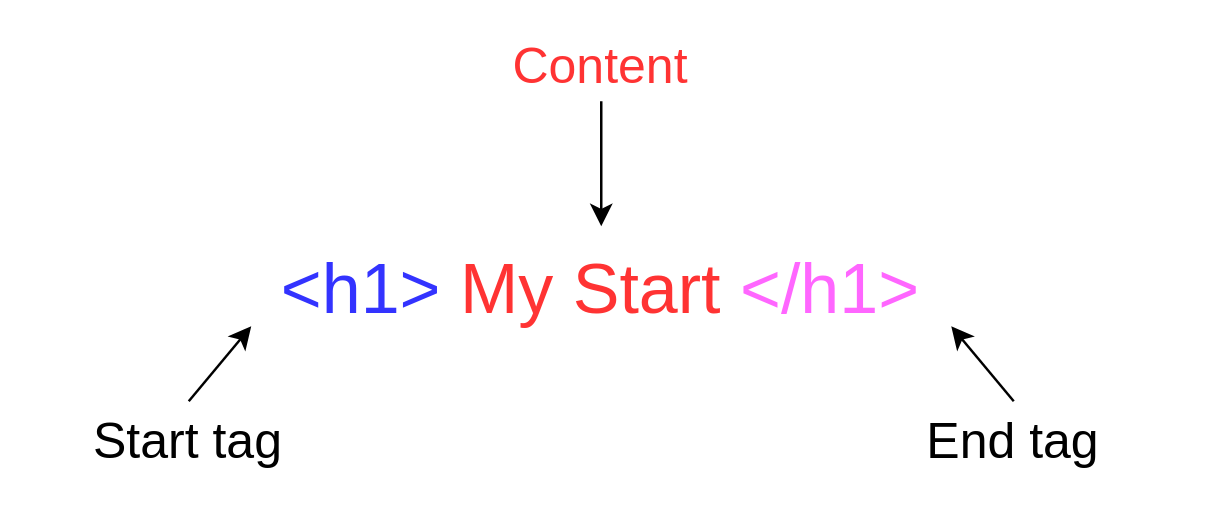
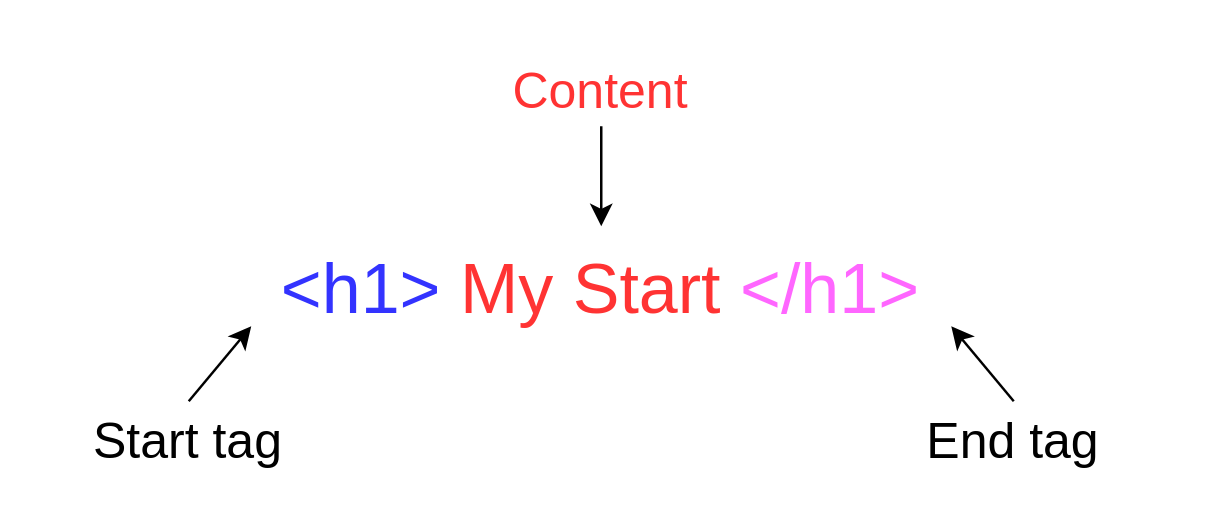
node "Content": moved (601, 64) -> (601, 89)
